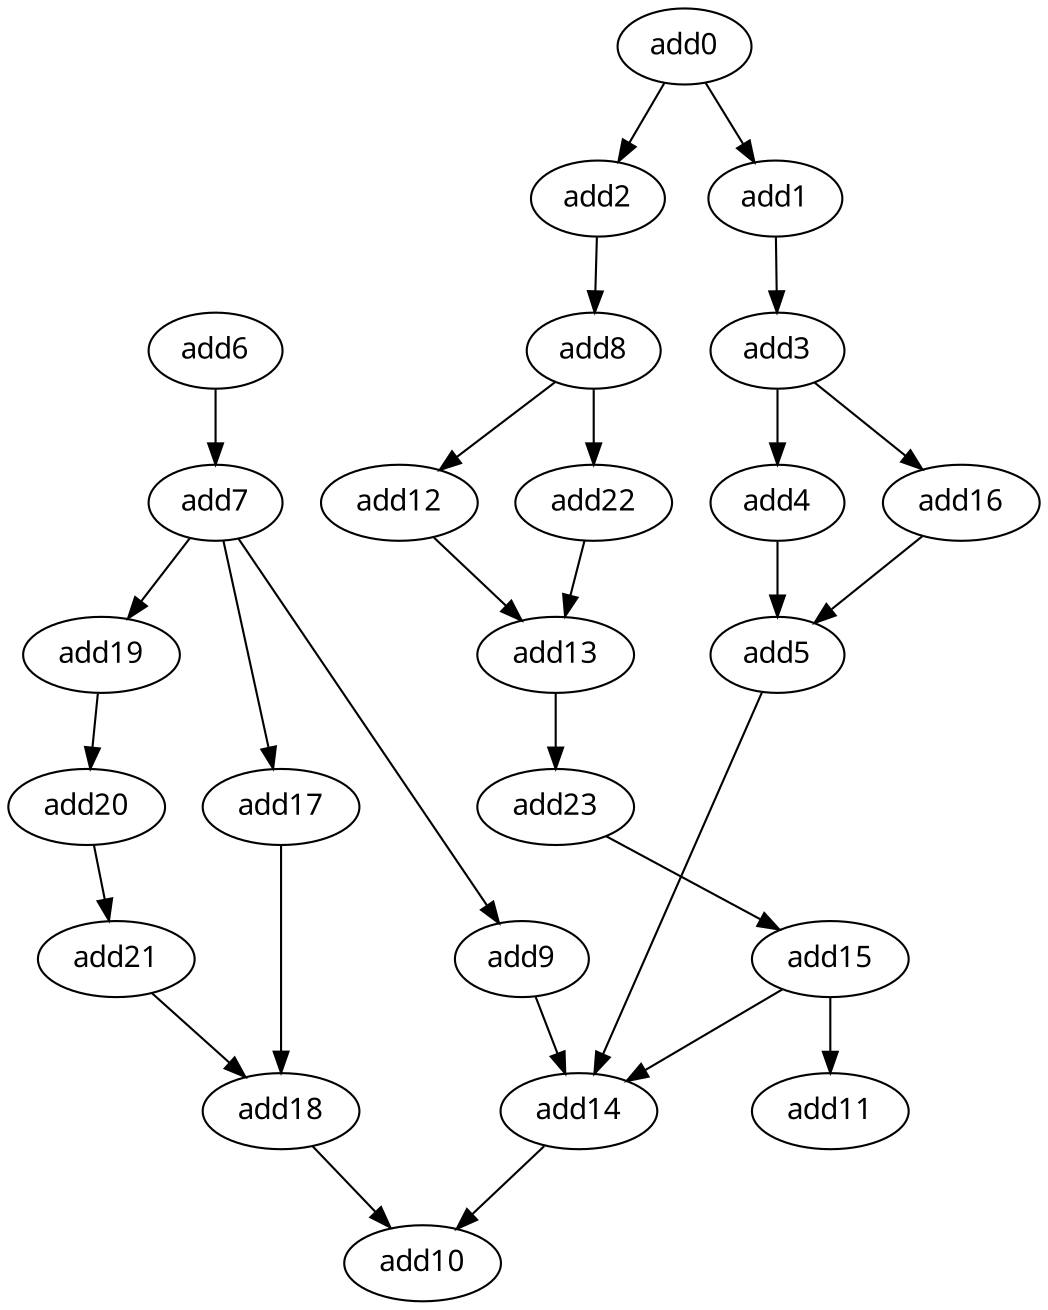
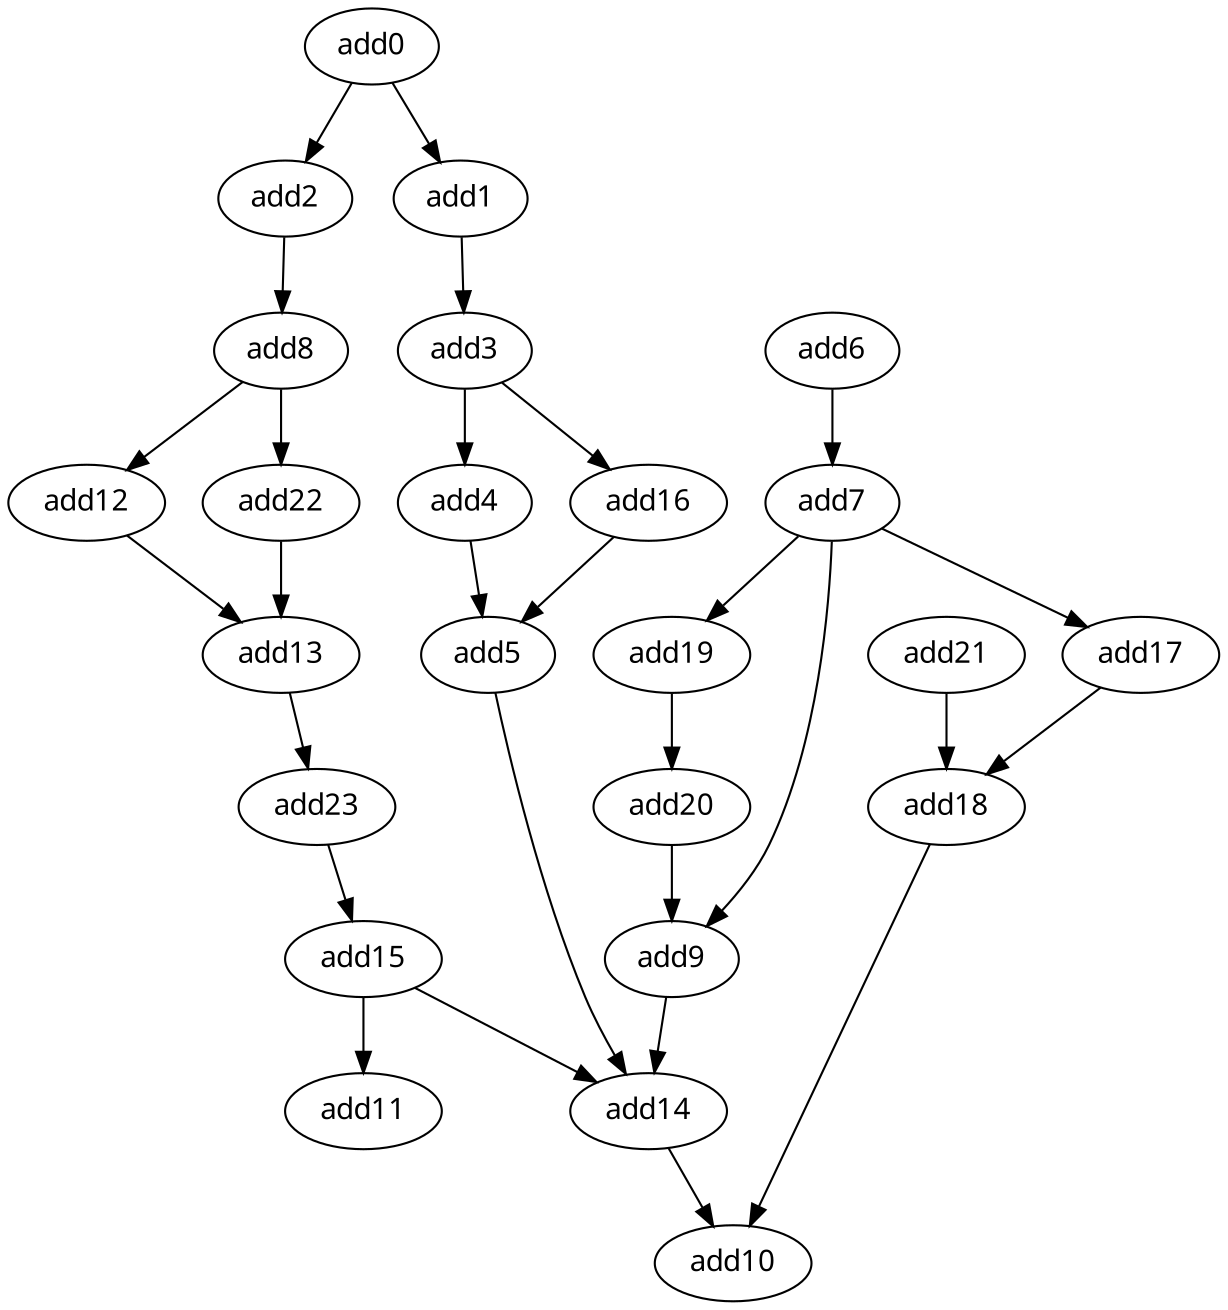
edge "add20" -> "add21": now "add20" -> "add9"
